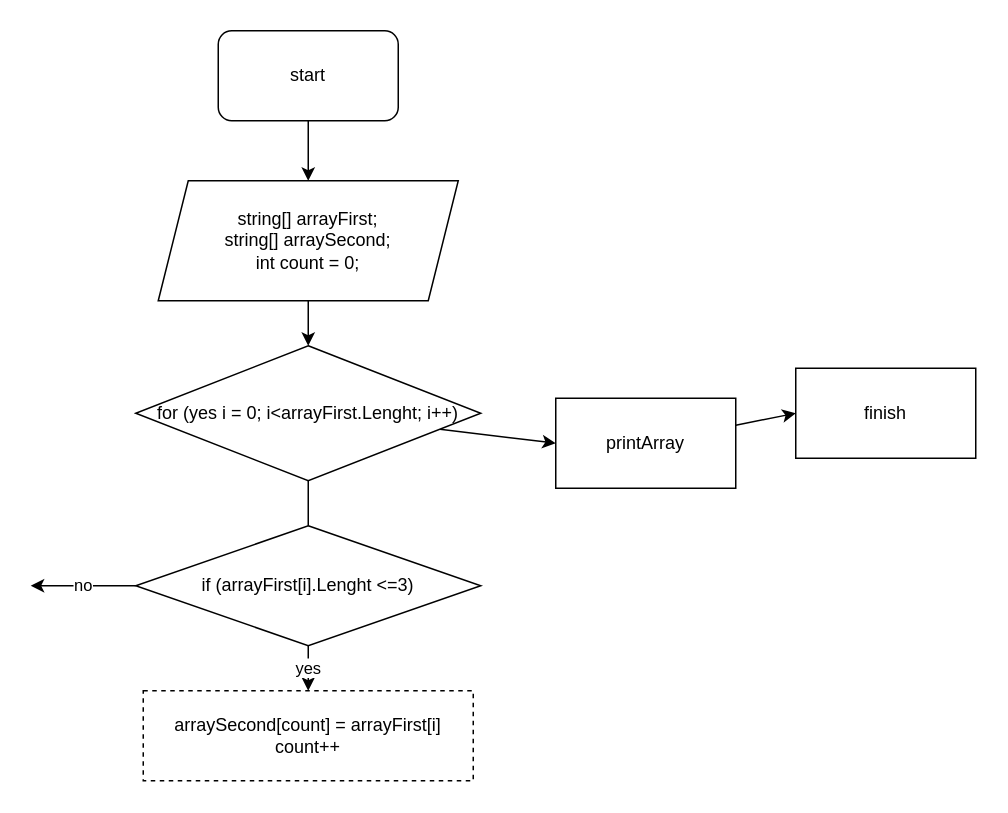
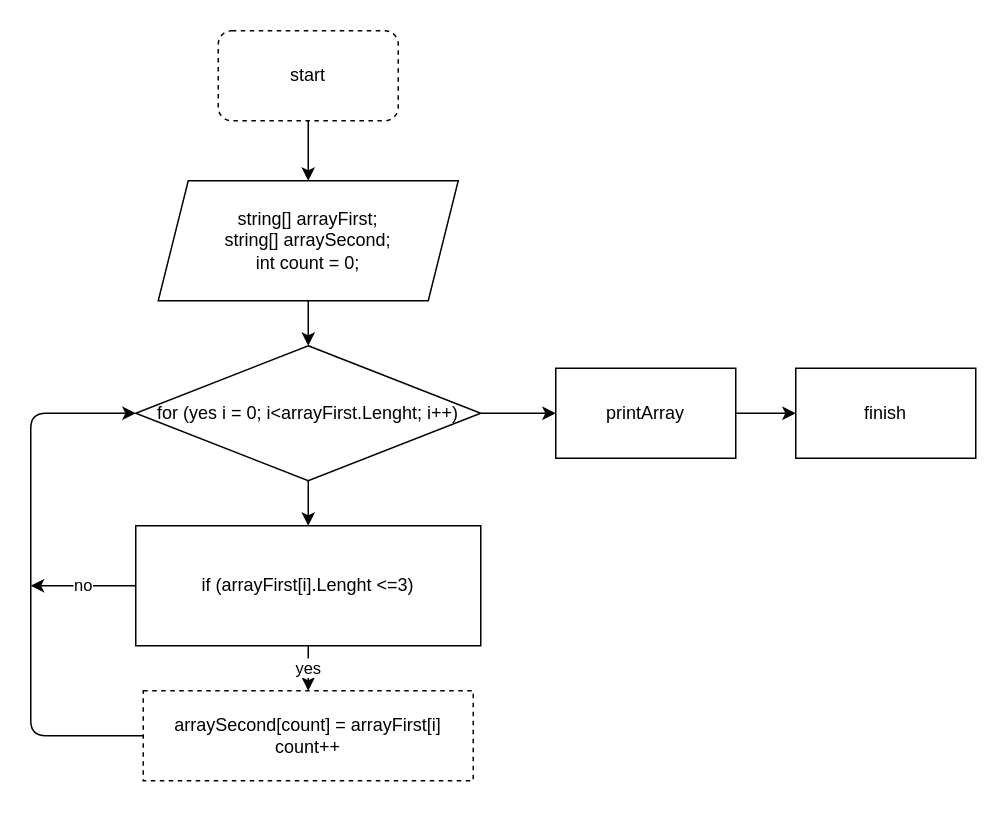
node "start": style solid -> dashed
node "printArray": moved (646, 443) -> (646, 413)
edge "for (yes i = 0; i<arrayFirst.Lenght; i++)" -- "if (arrayFirst[i].Lenght <=3)": arrowhead none -> classic
edge "arraySecond[count] = arrayFirst[i] count++" -> "for (yes i = 0; i<arrayFirst.Lenght; i++)": added
node "if (arrayFirst[i].Lenght <=3)": shape diamond -> rectangle
